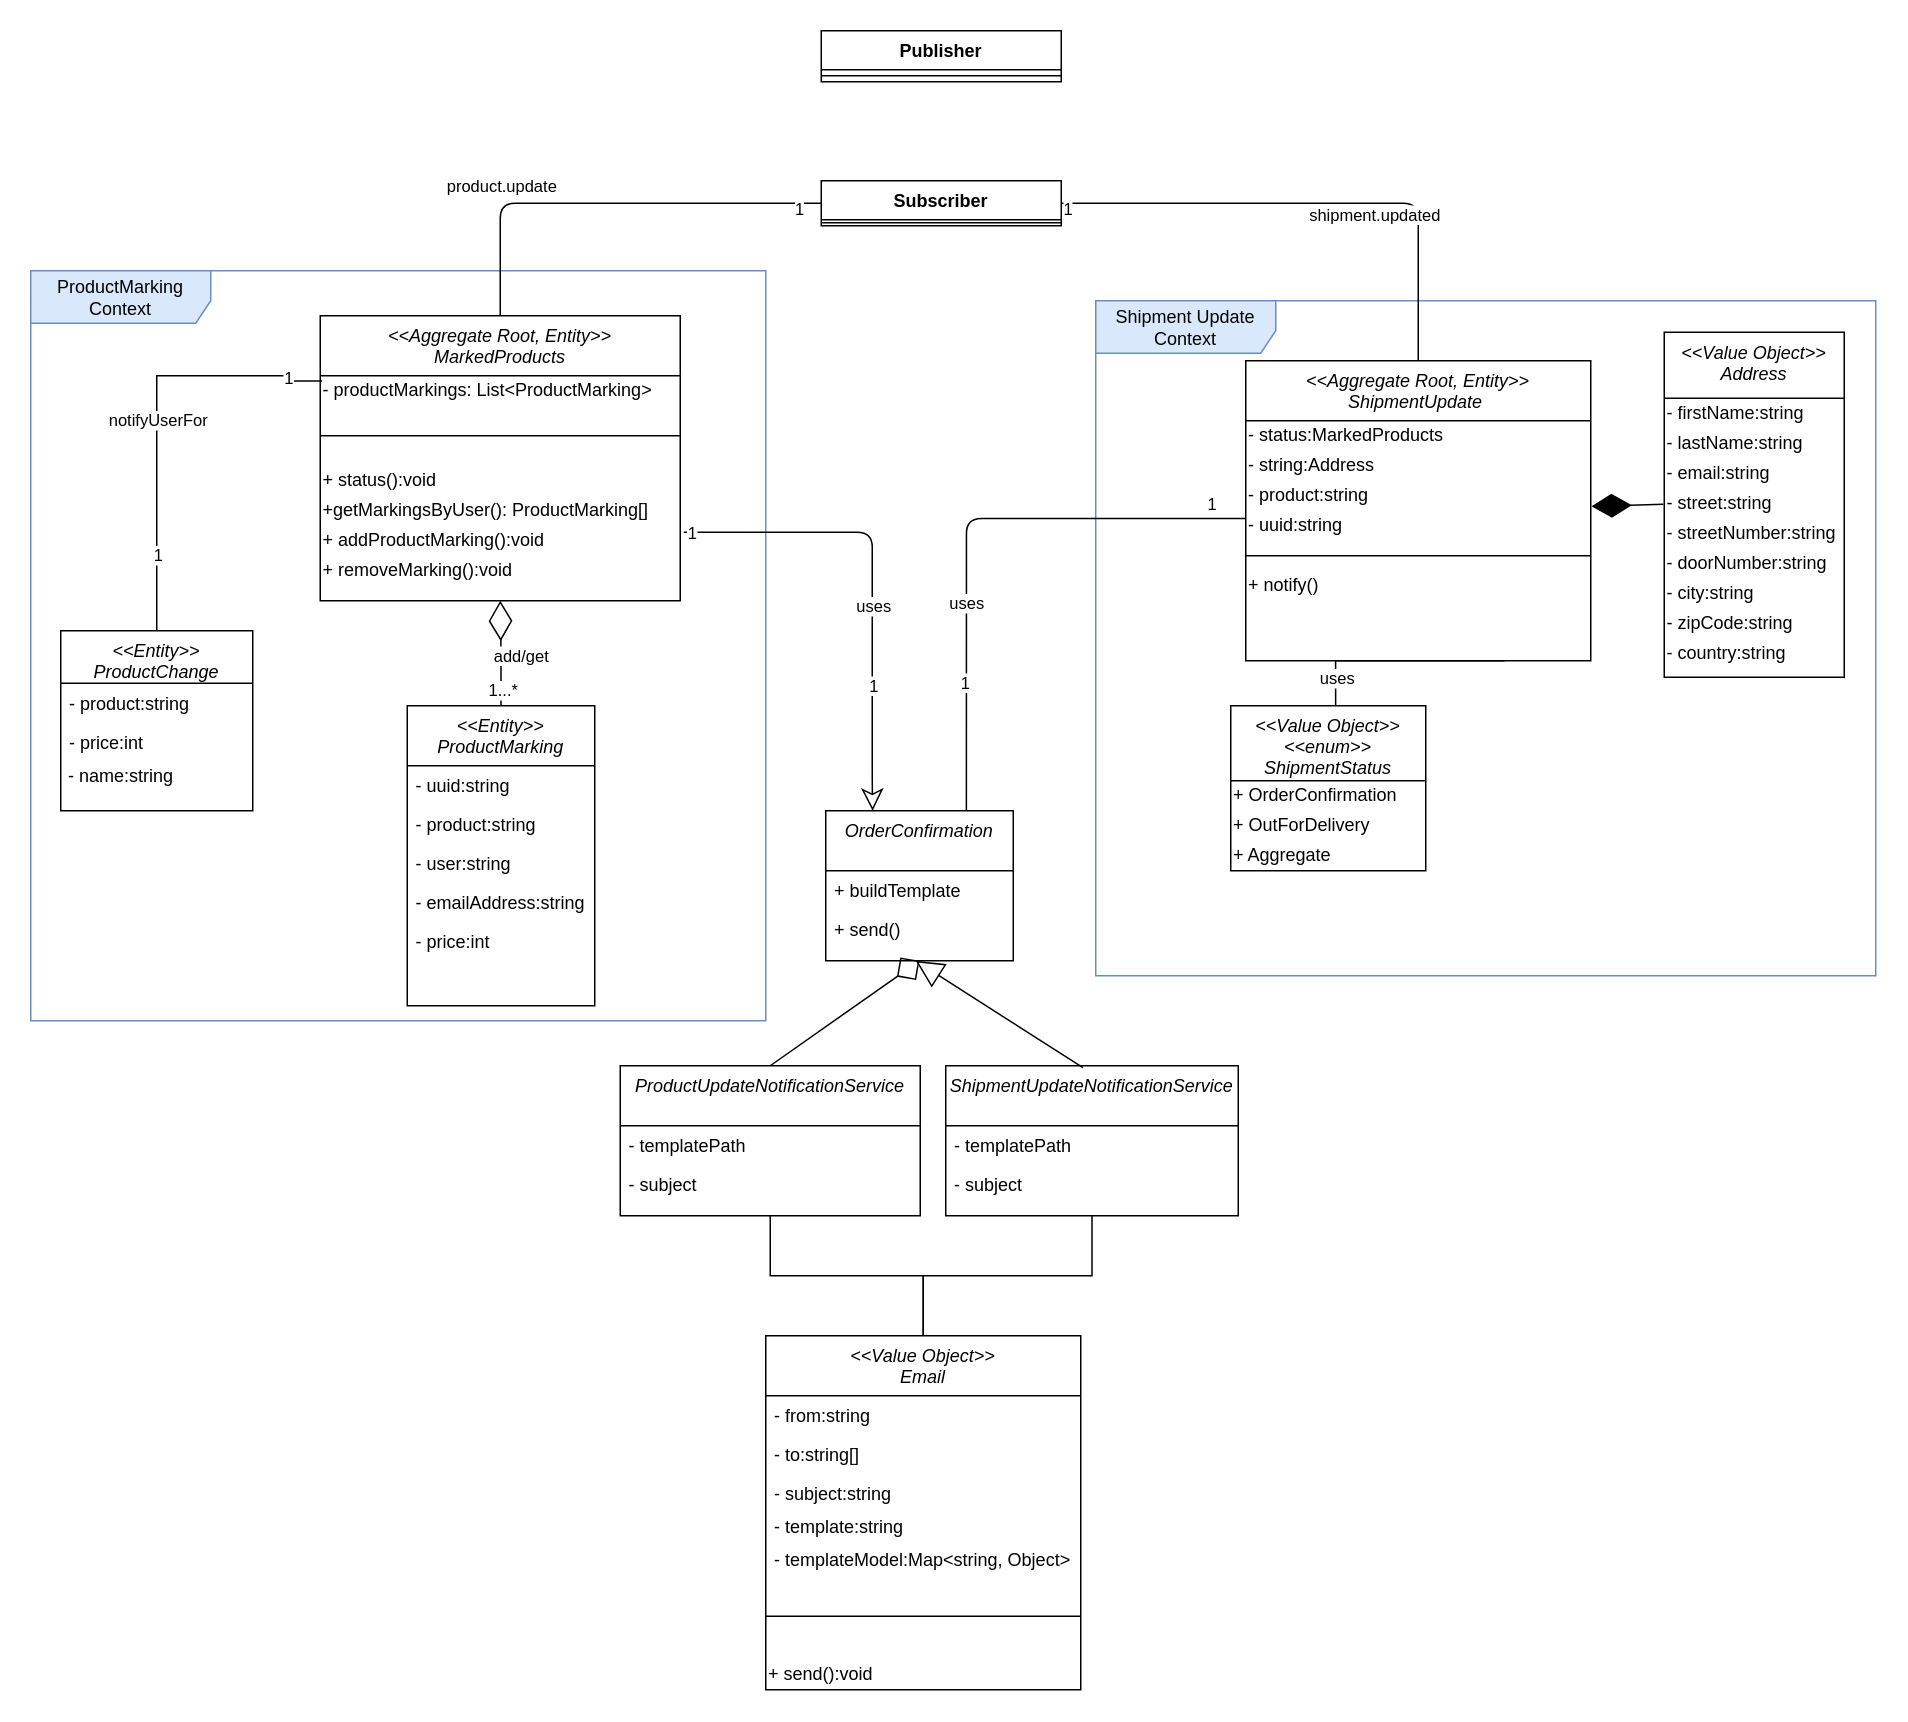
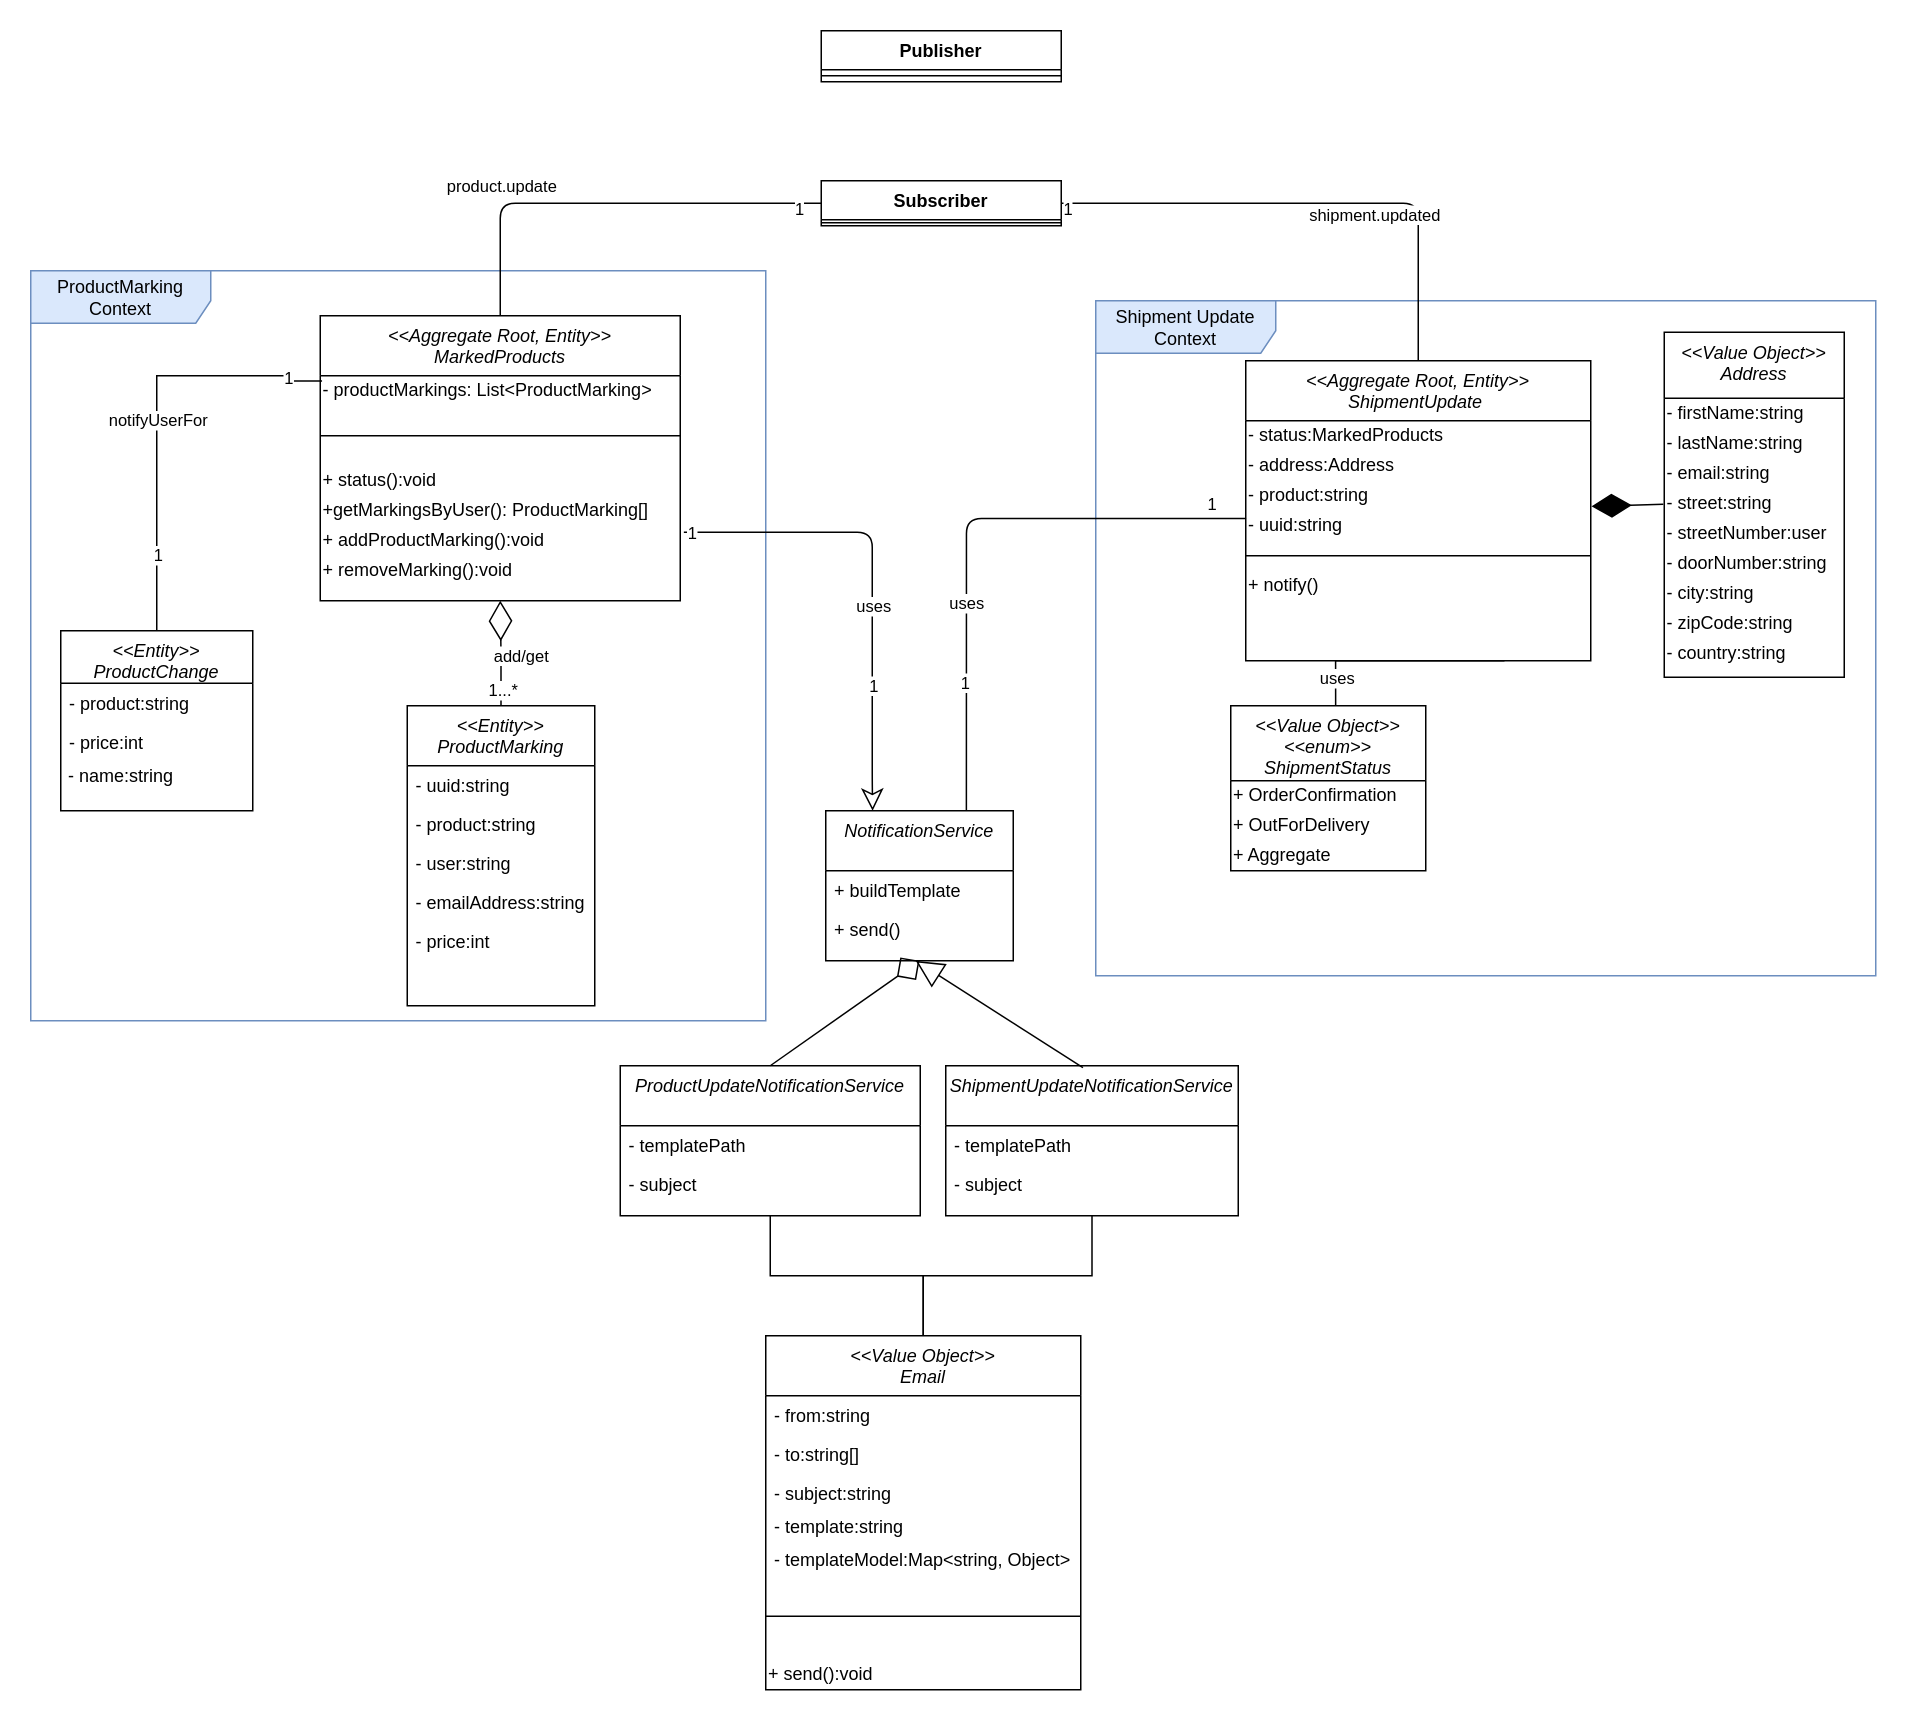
node "- string:Address": label "- string:Address" -> "- address:Address"
node "- streetNumber:string": label "- streetNumber:string" -> "- streetNumber:user"
node "OrderConfirmation": label "OrderConfirmation" -> "NotificationService"
